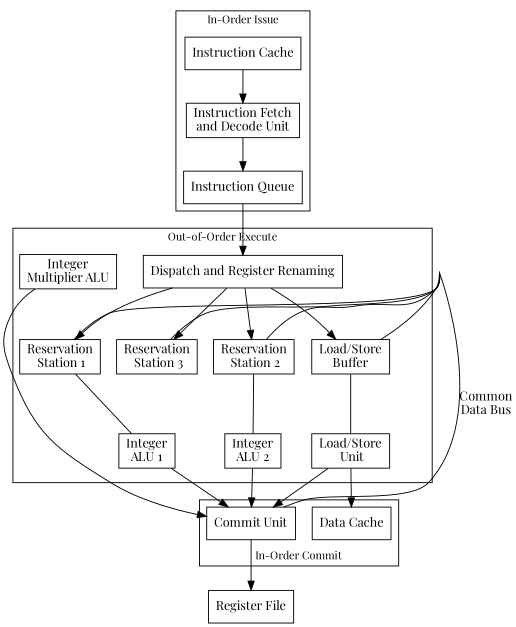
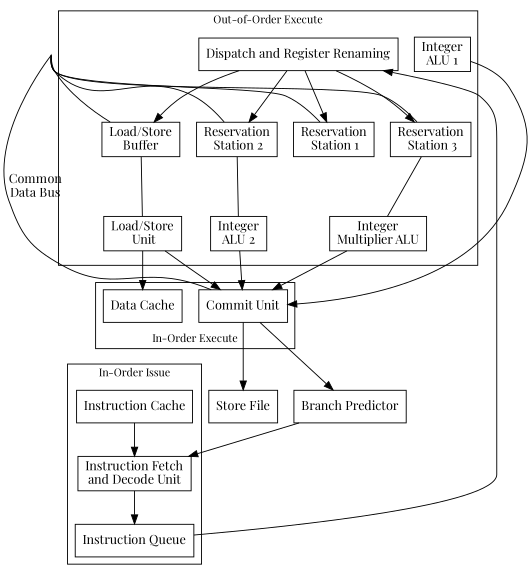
edge "Reservation Station 3" -- "Integer Multiplier ALU": added
edge "Reservation Station 1" -- "Integer ALU 1": removed
node "Branch Predictor": added
cluster "In-Order Commit": label "In-Order Commit" -> "In-Order Execute"
node "Register File": label "Register File" -> "Store File"
